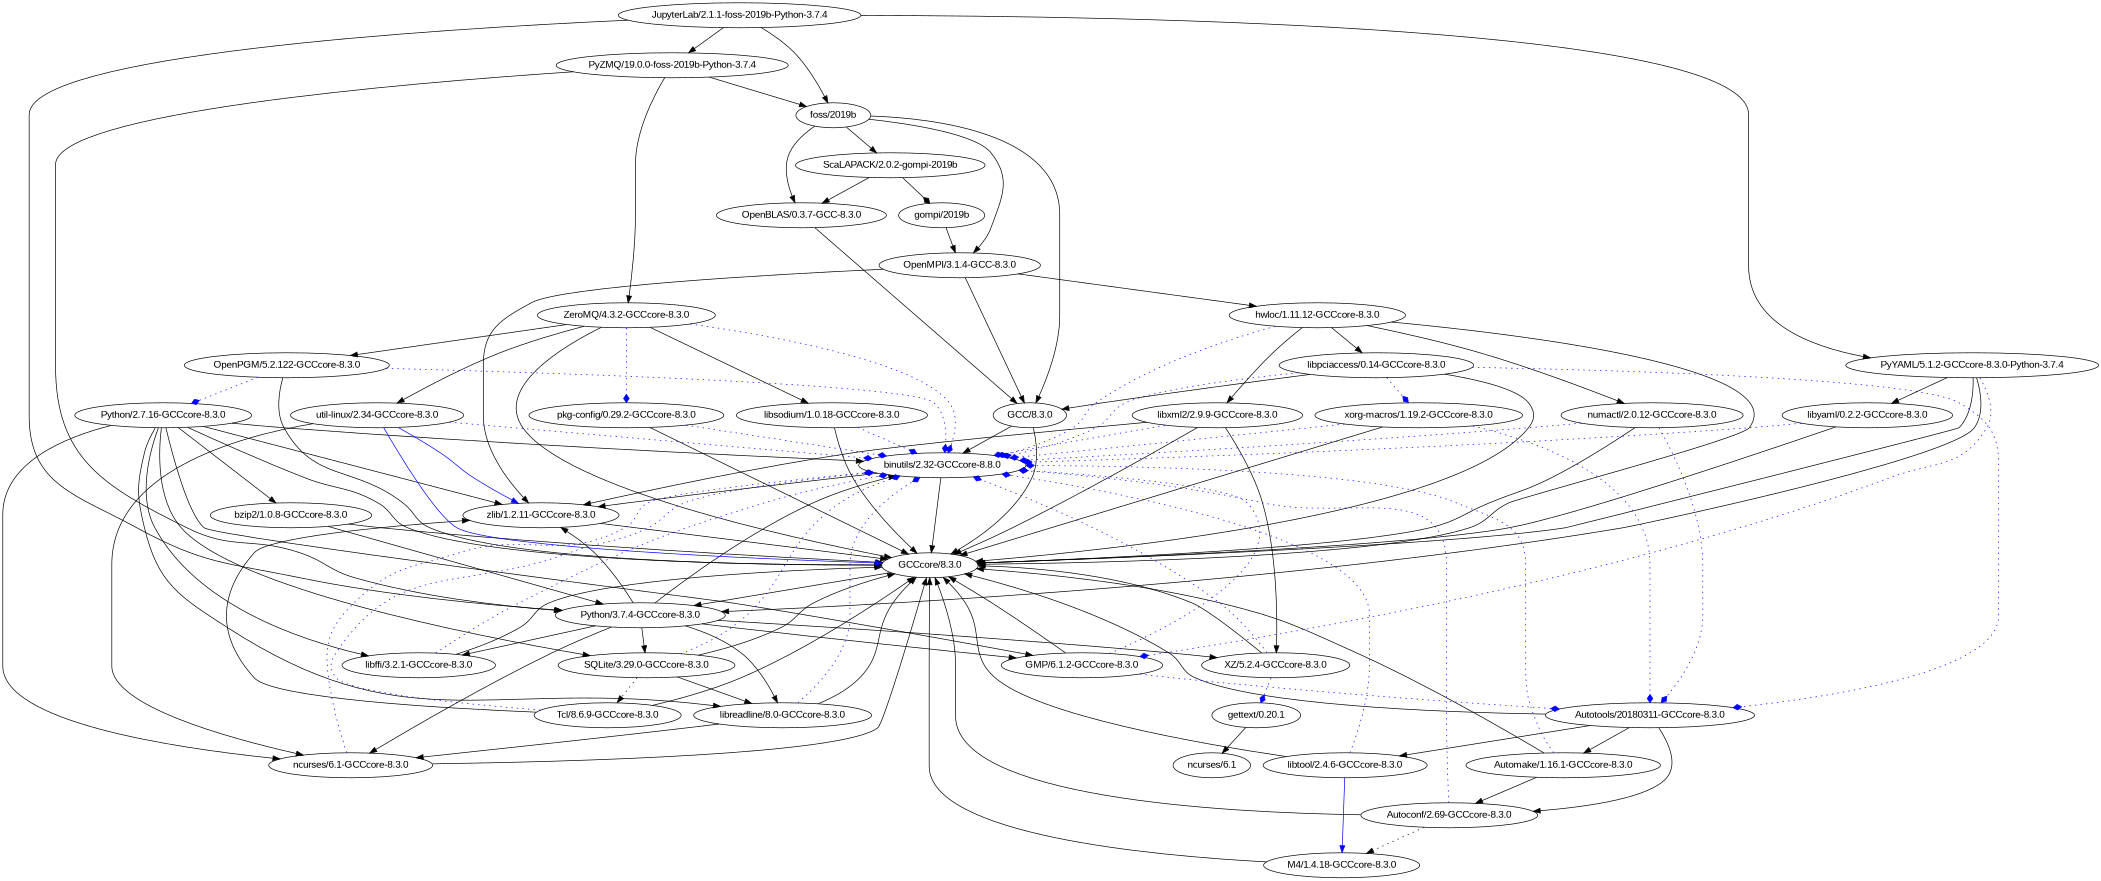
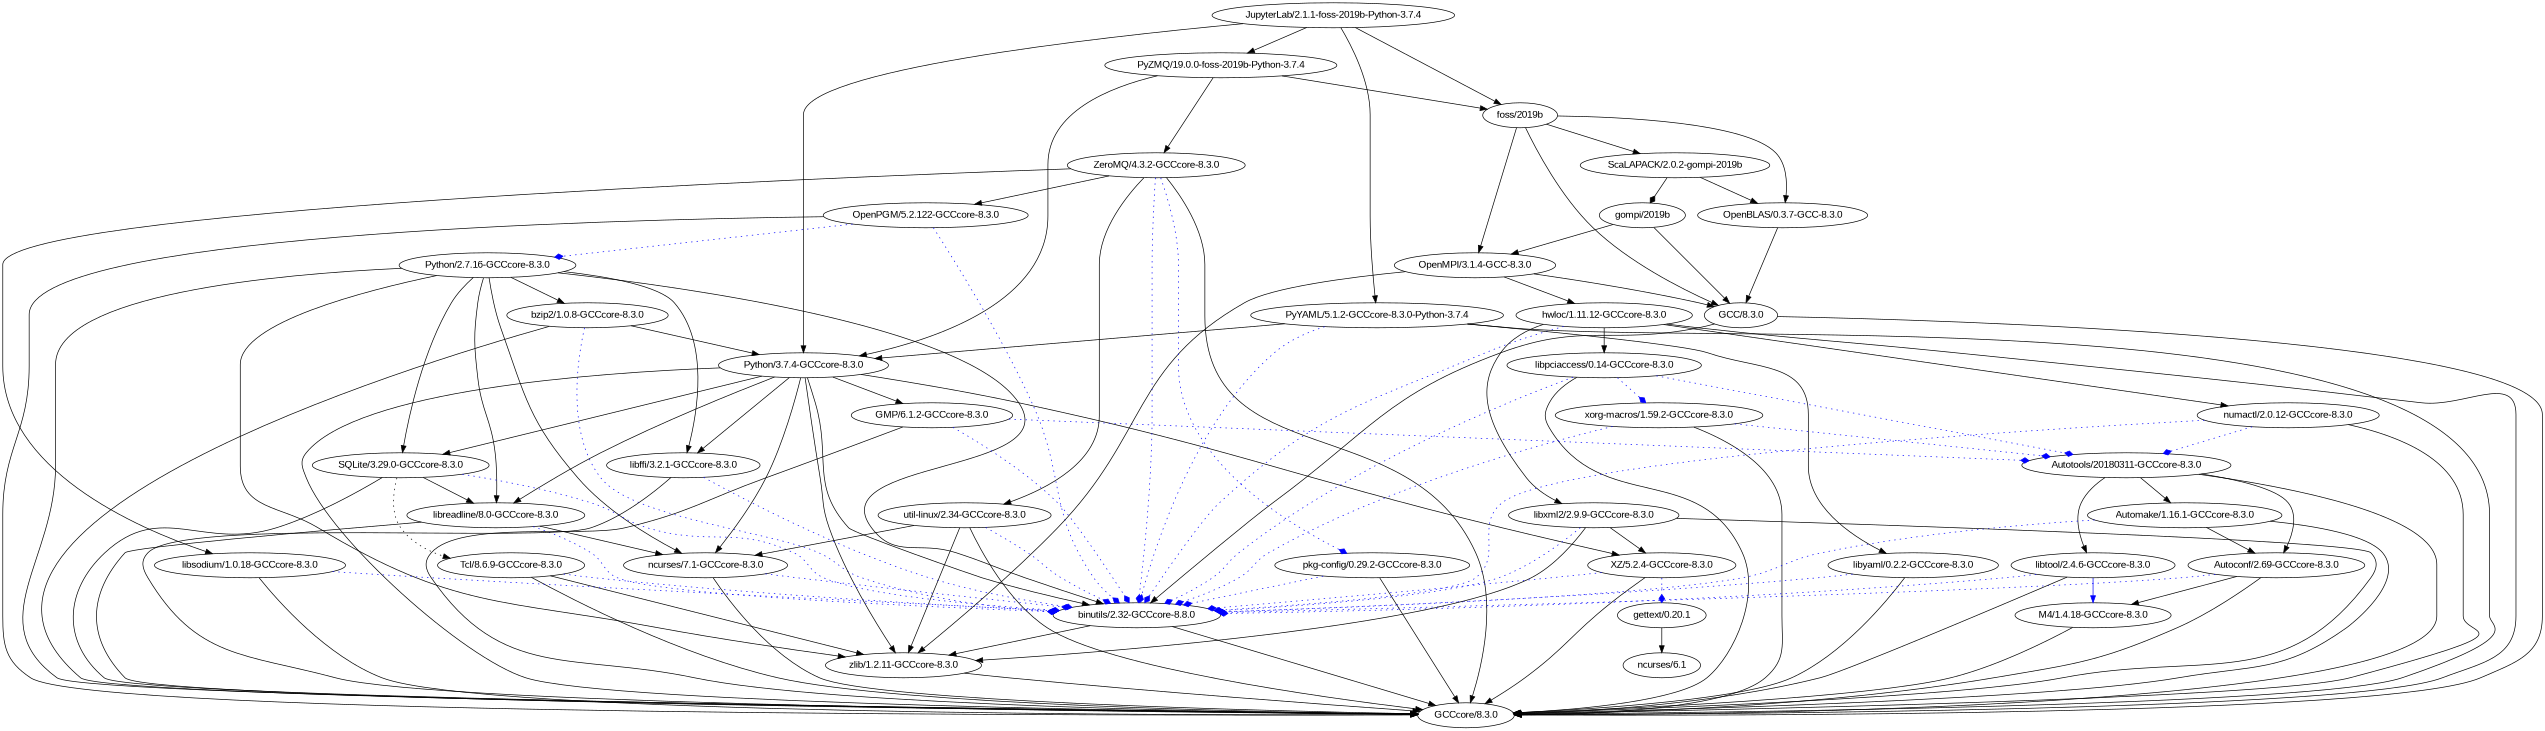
edge "libpciaccess/0.14-GCCcore-8.3.0" -> "GCC/8.3.0": now "gompi/2019b" -> "GCC/8.3.0"
node "xorg-macros/1.19.2-GCCcore-8.3.0": label "xorg-macros/1.19.2-GCCcore-8.3.0" -> "xorg-macros/1.59.2-GCCcore-8.3.0"
edge "util-linux/2.34-GCCcore-8.3.0" -> "zlib/1.2.11-GCCcore-8.3.0": color blue -> black
edge "util-linux/2.34-GCCcore-8.3.0" -> "GCCcore/8.3.0": color blue -> black
edge "bzip2/1.0.8-GCCcore-8.3.0" -> "binutils/2.32-GCCcore-8.8.0": added
edge "PyYAML/5.1.2-GCCcore-8.3.0-Python-3.7.4" -> "GMP/6.1.2-GCCcore-8.3.0": now "PyYAML/5.1.2-GCCcore-8.3.0-Python-3.7.4" -> "binutils/2.32-GCCcore-8.8.0"
edge "Python/2.7.16-GCCcore-8.3.0" -> "GMP/6.1.2-GCCcore-8.3.0": removed
edge "GCCcore/8.3.0" -> "Python/3.7.4-GCCcore-8.3.0": reversed
node "ncurses/6.1-GCCcore-8.3.0": label "ncurses/6.1-GCCcore-8.3.0" -> "ncurses/7.1-GCCcore-8.3.0"
edge "Autoconf/2.69-GCCcore-8.3.0" -> "M4/1.4.18-GCCcore-8.3.0": style dotted -> solid
